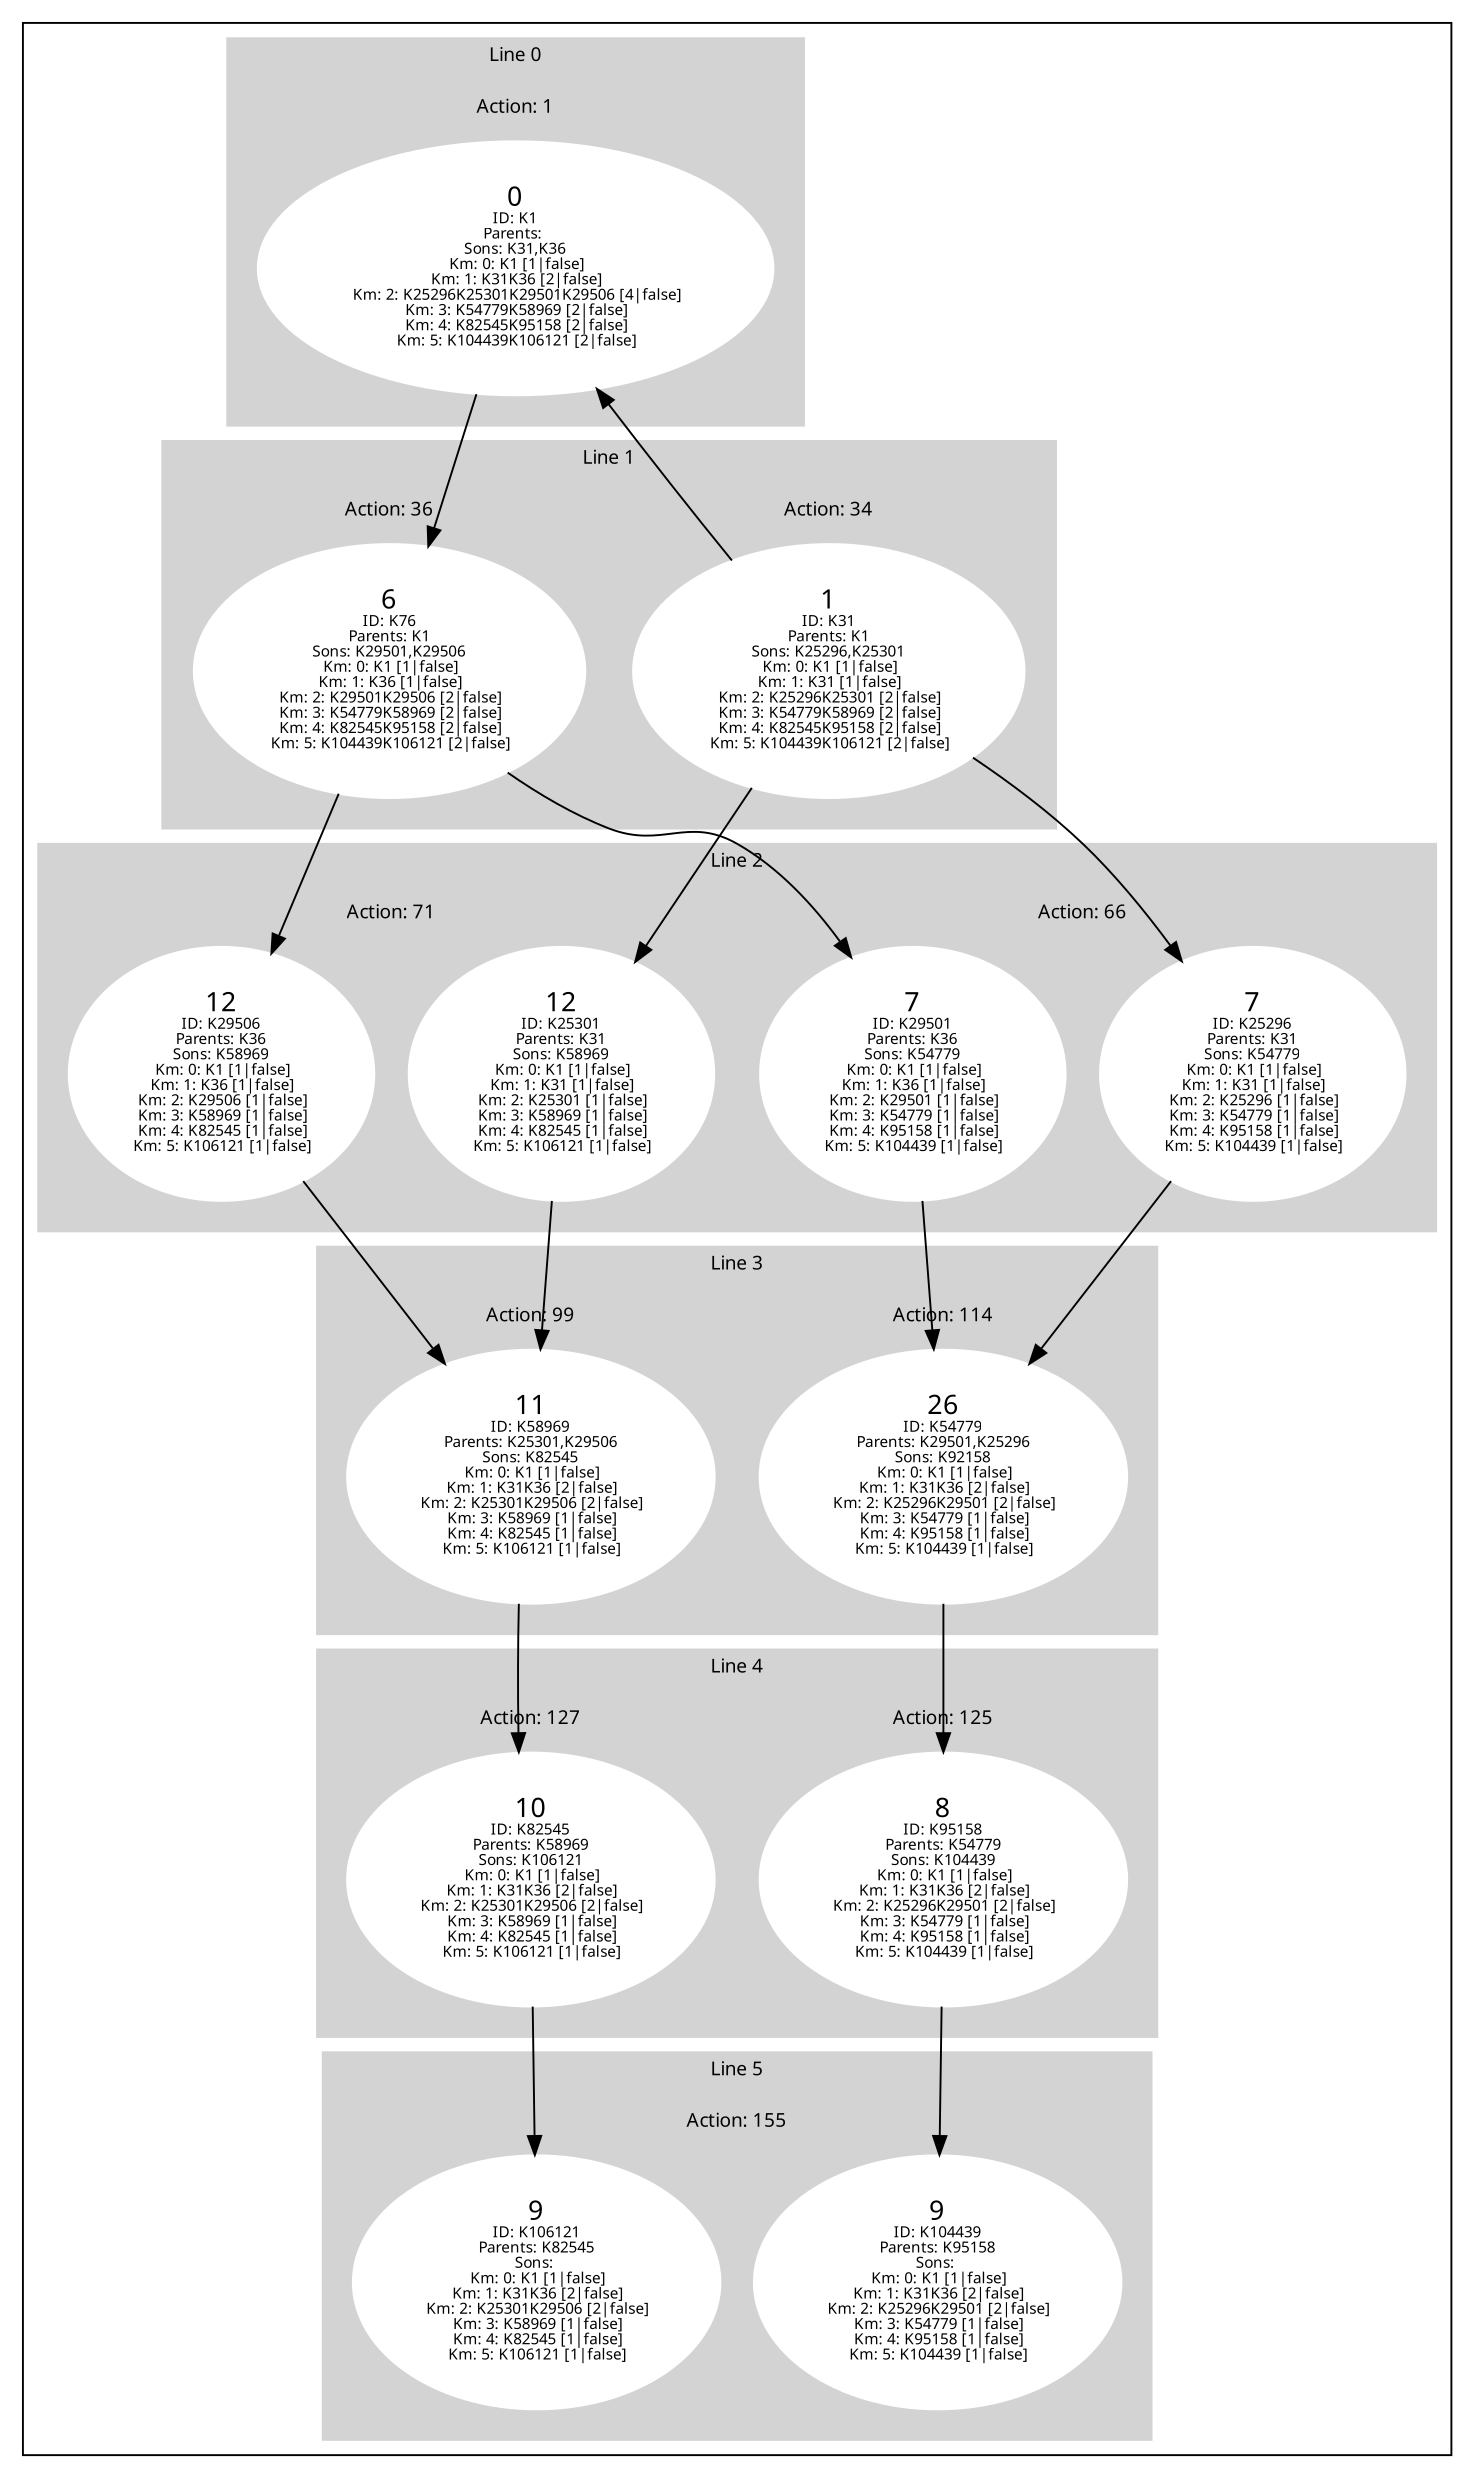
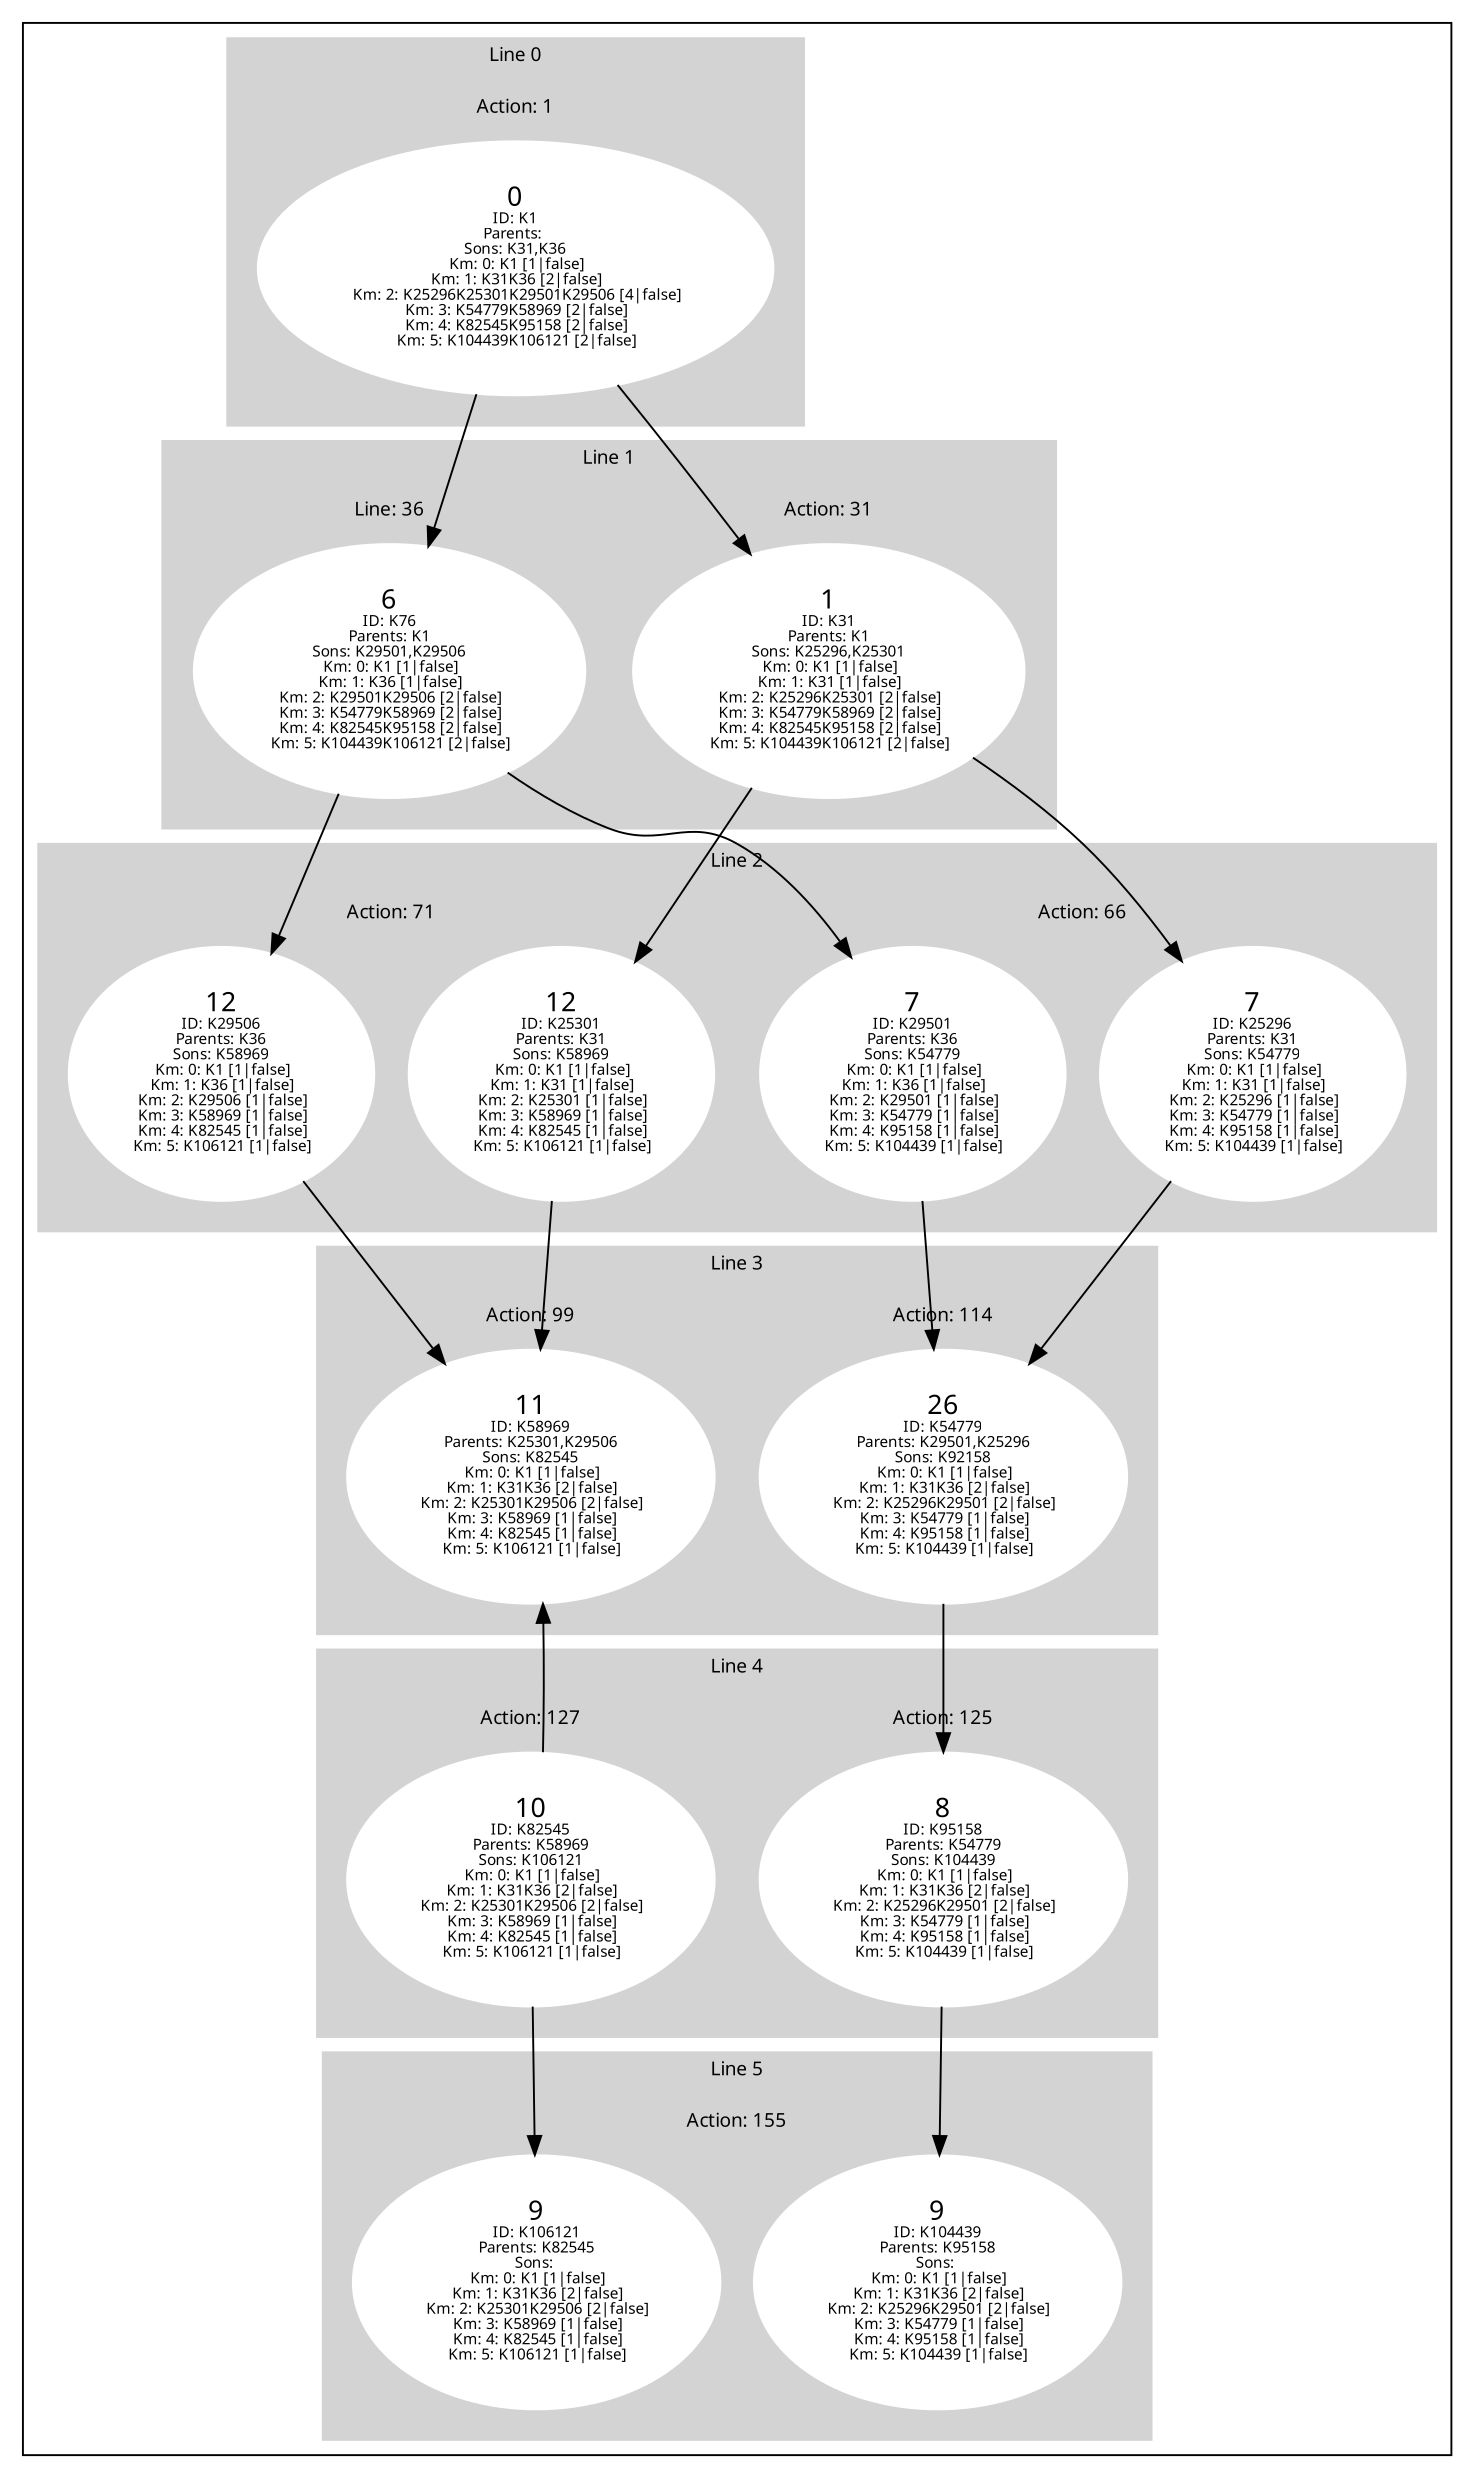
edge "1" -> "0": reversed
cluster "Action: 36": label "Action: 36" -> "Line: 36"
cluster "Action: 34": label "Action: 34" -> "Action: 31"
edge "11" -> "10": reversed
